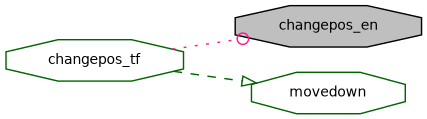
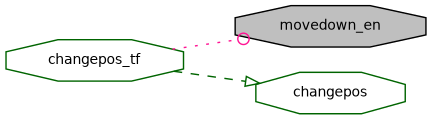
node "changepos_en": label "changepos_en" -> "movedown_en"
node "movedown": label "movedown" -> "changepos"
